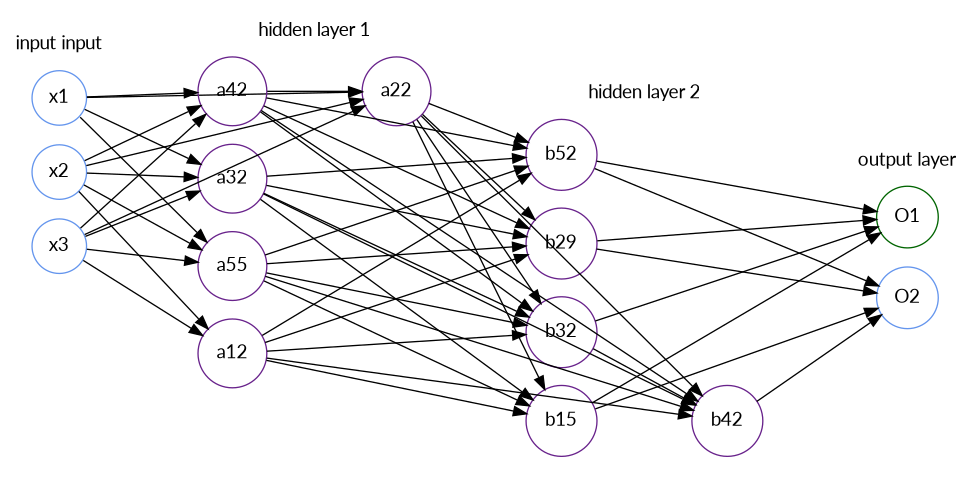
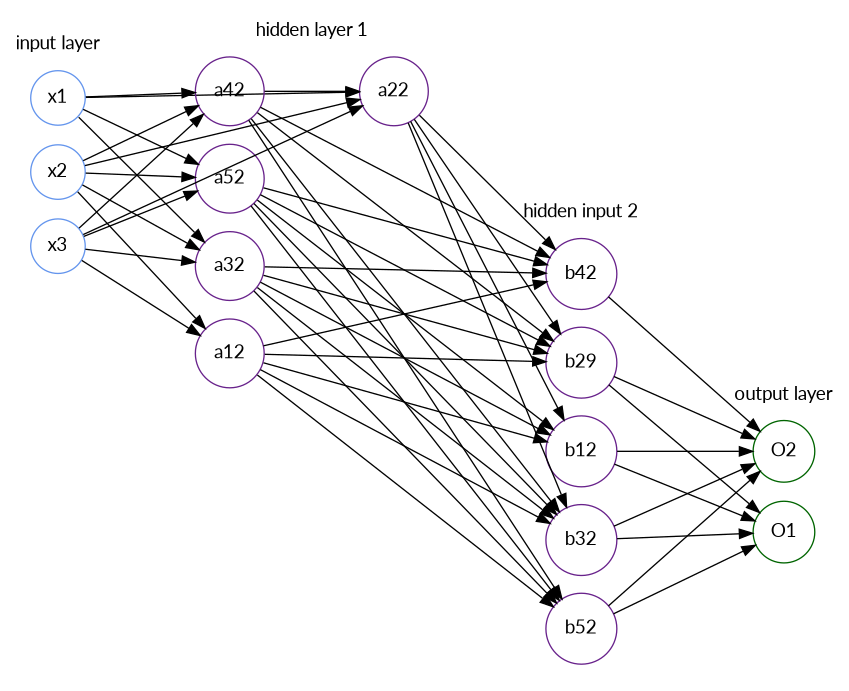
cluster "input input": label "input input" -> "input layer"
cluster "hidden layer 2": label "hidden layer 2" -> "hidden input 2"
edge "a22" -> "b52": removed
node "a55": label "a55" -> "a52"
node "O2": color cornflowerblue -> darkgreen
edge "b32" -> "b42": now "b32" -> "O2"
node "b15": label "b15" -> "b12"
